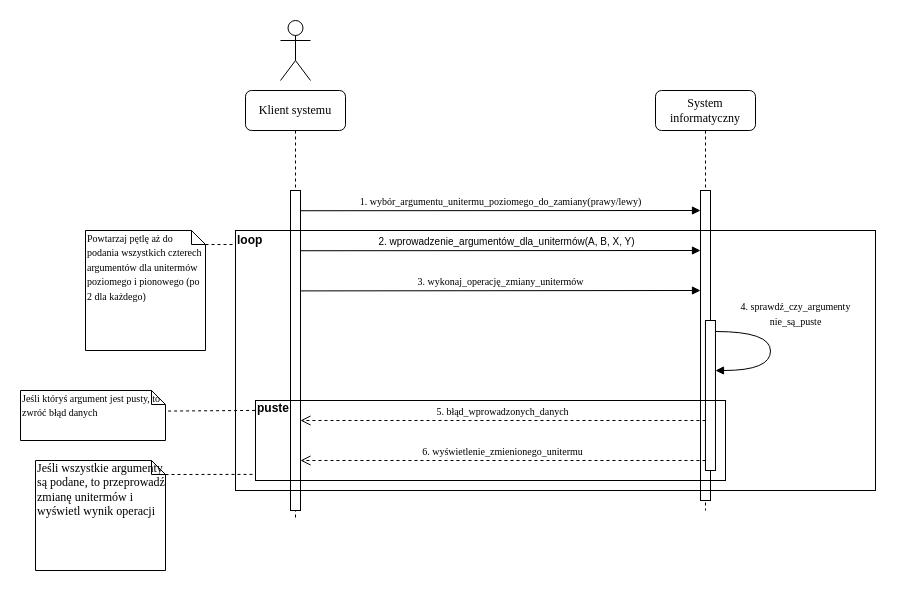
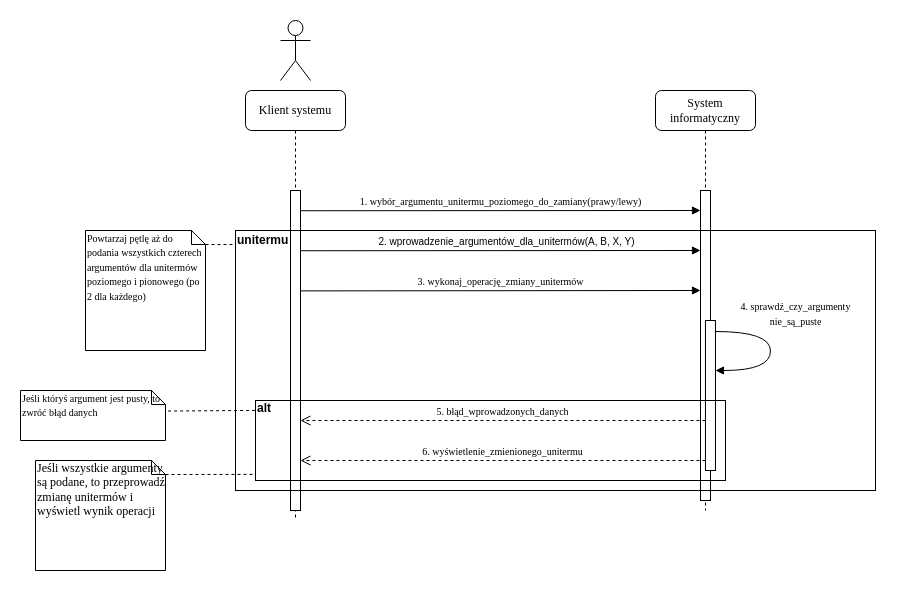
node "loop": label "loop" -> "unitermu"
node "puste": label "puste" -> "alt"
